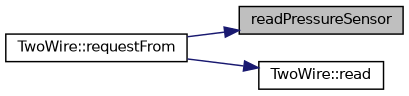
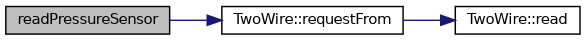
edge "TwoWire::requestFrom" -> "readPressureSensor": reversed
